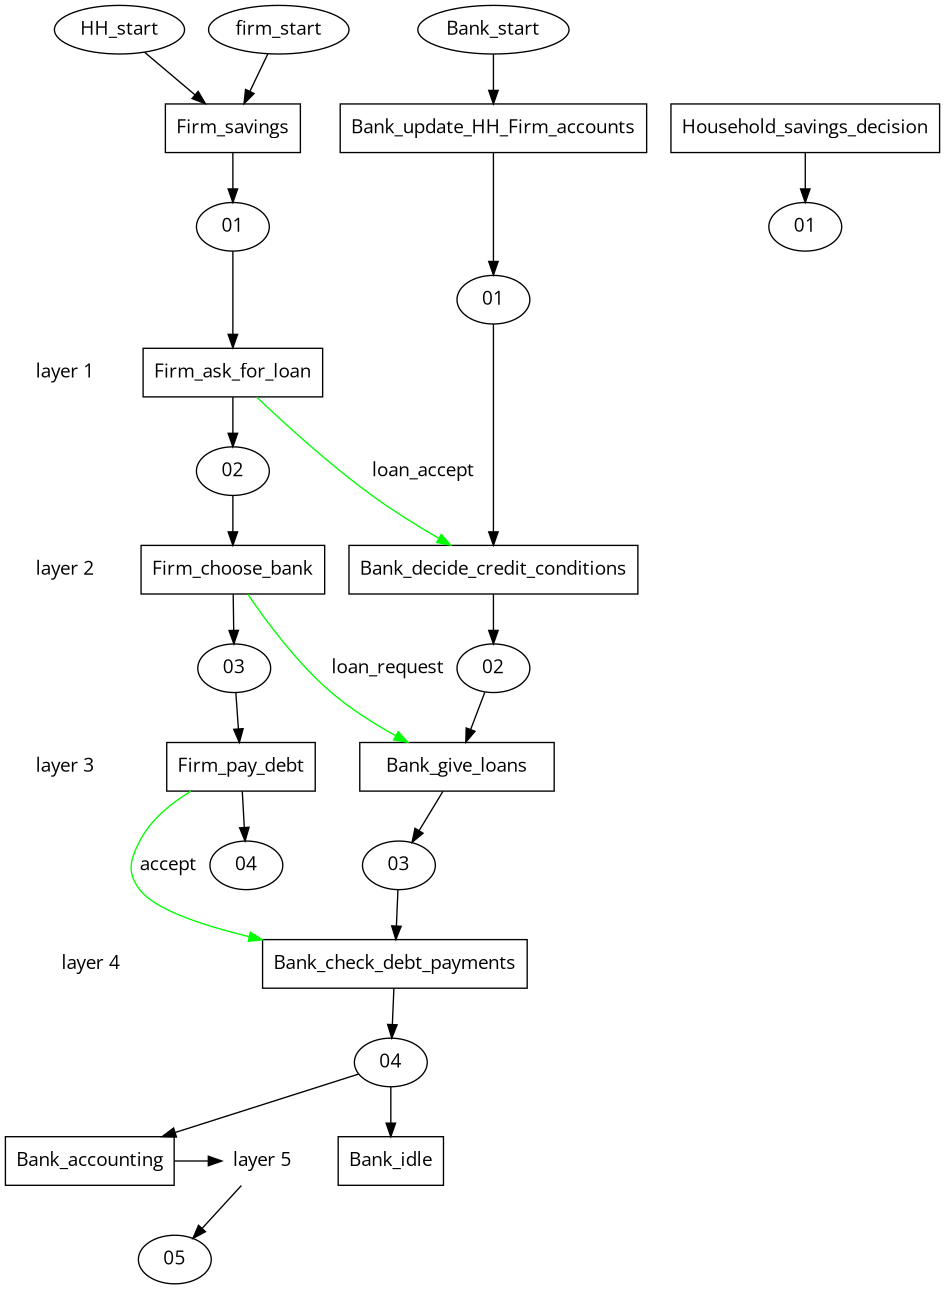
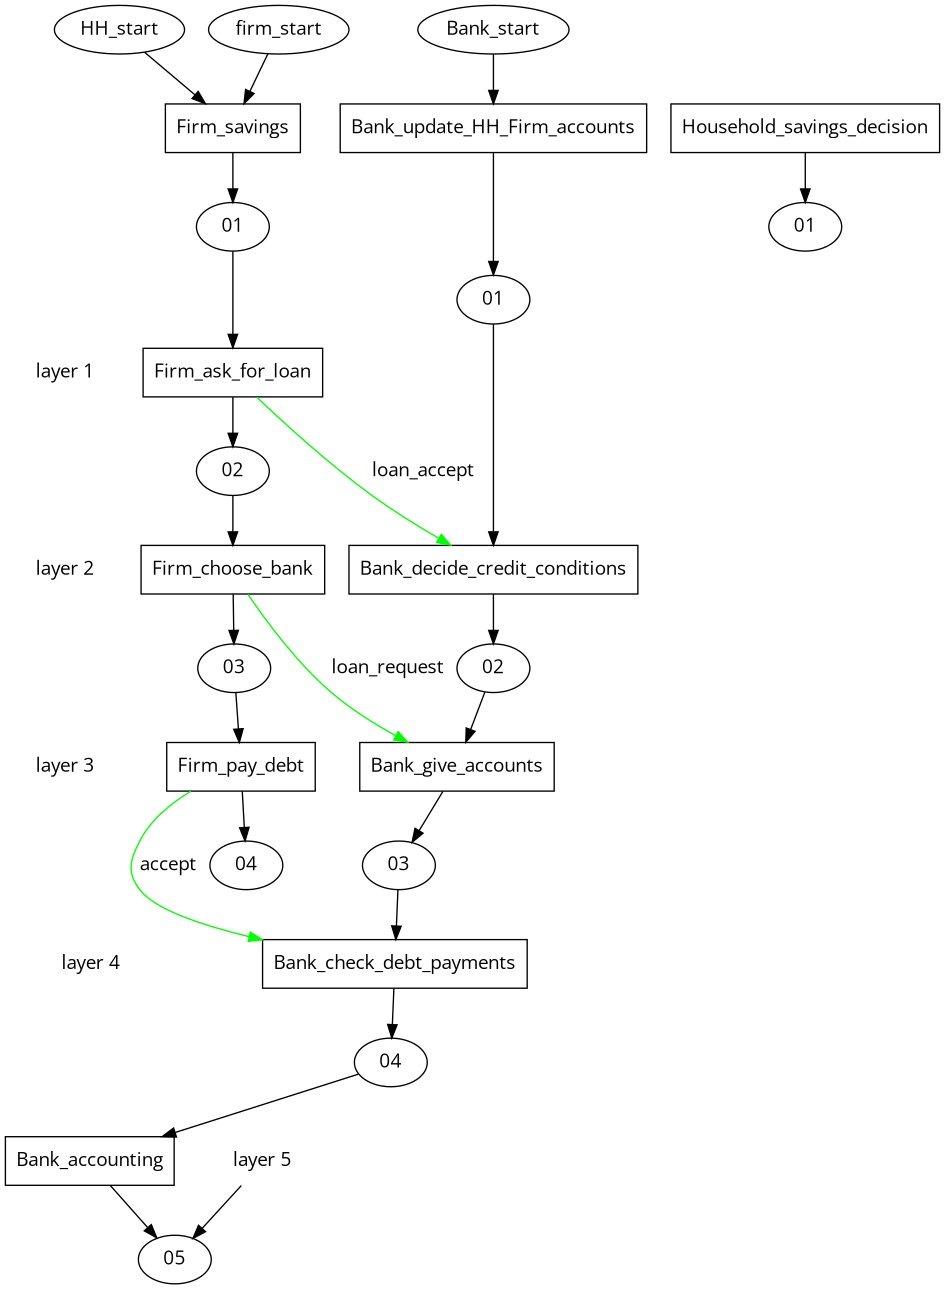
node "Bank_give_loans": label "Bank_give_loans" -> "Bank_give_accounts"
edge "Bank_accounting" -> "layer 5": now "Bank_accounting" -> "05"
node "Bank_idle": removed
